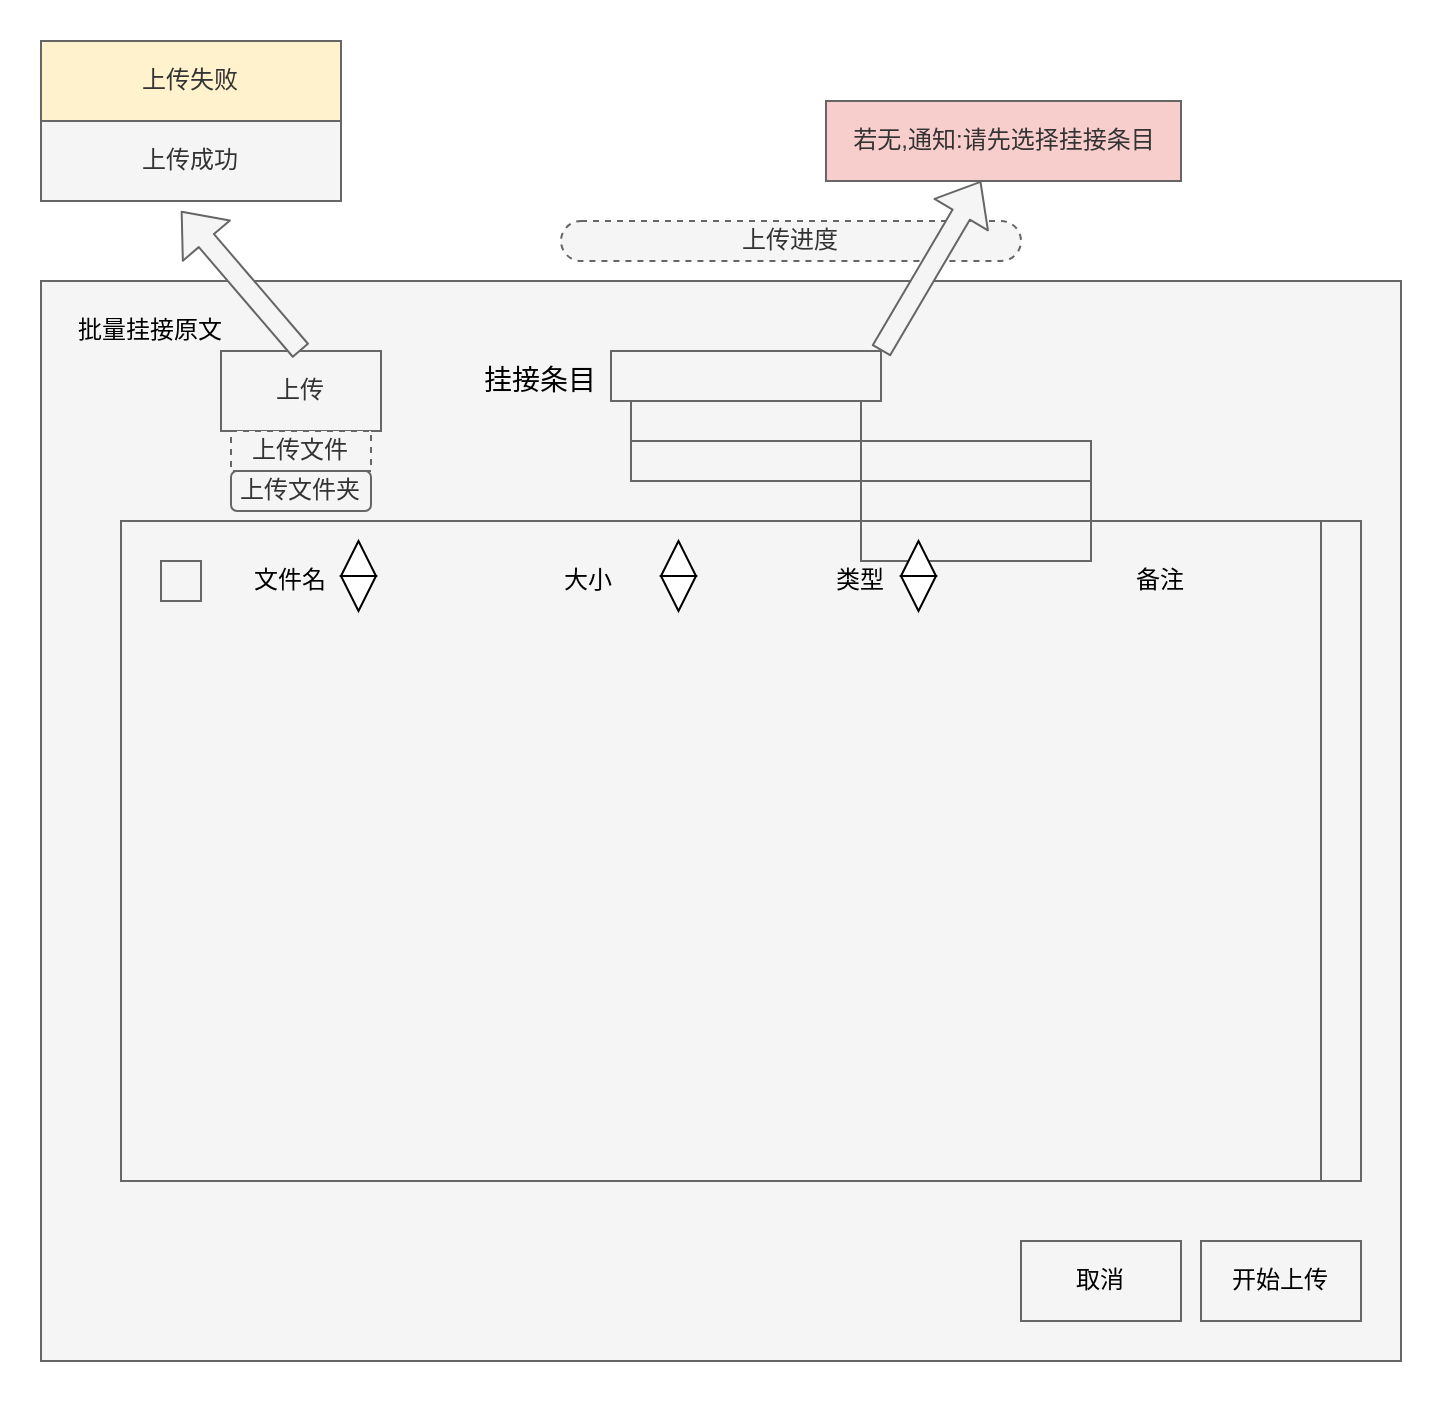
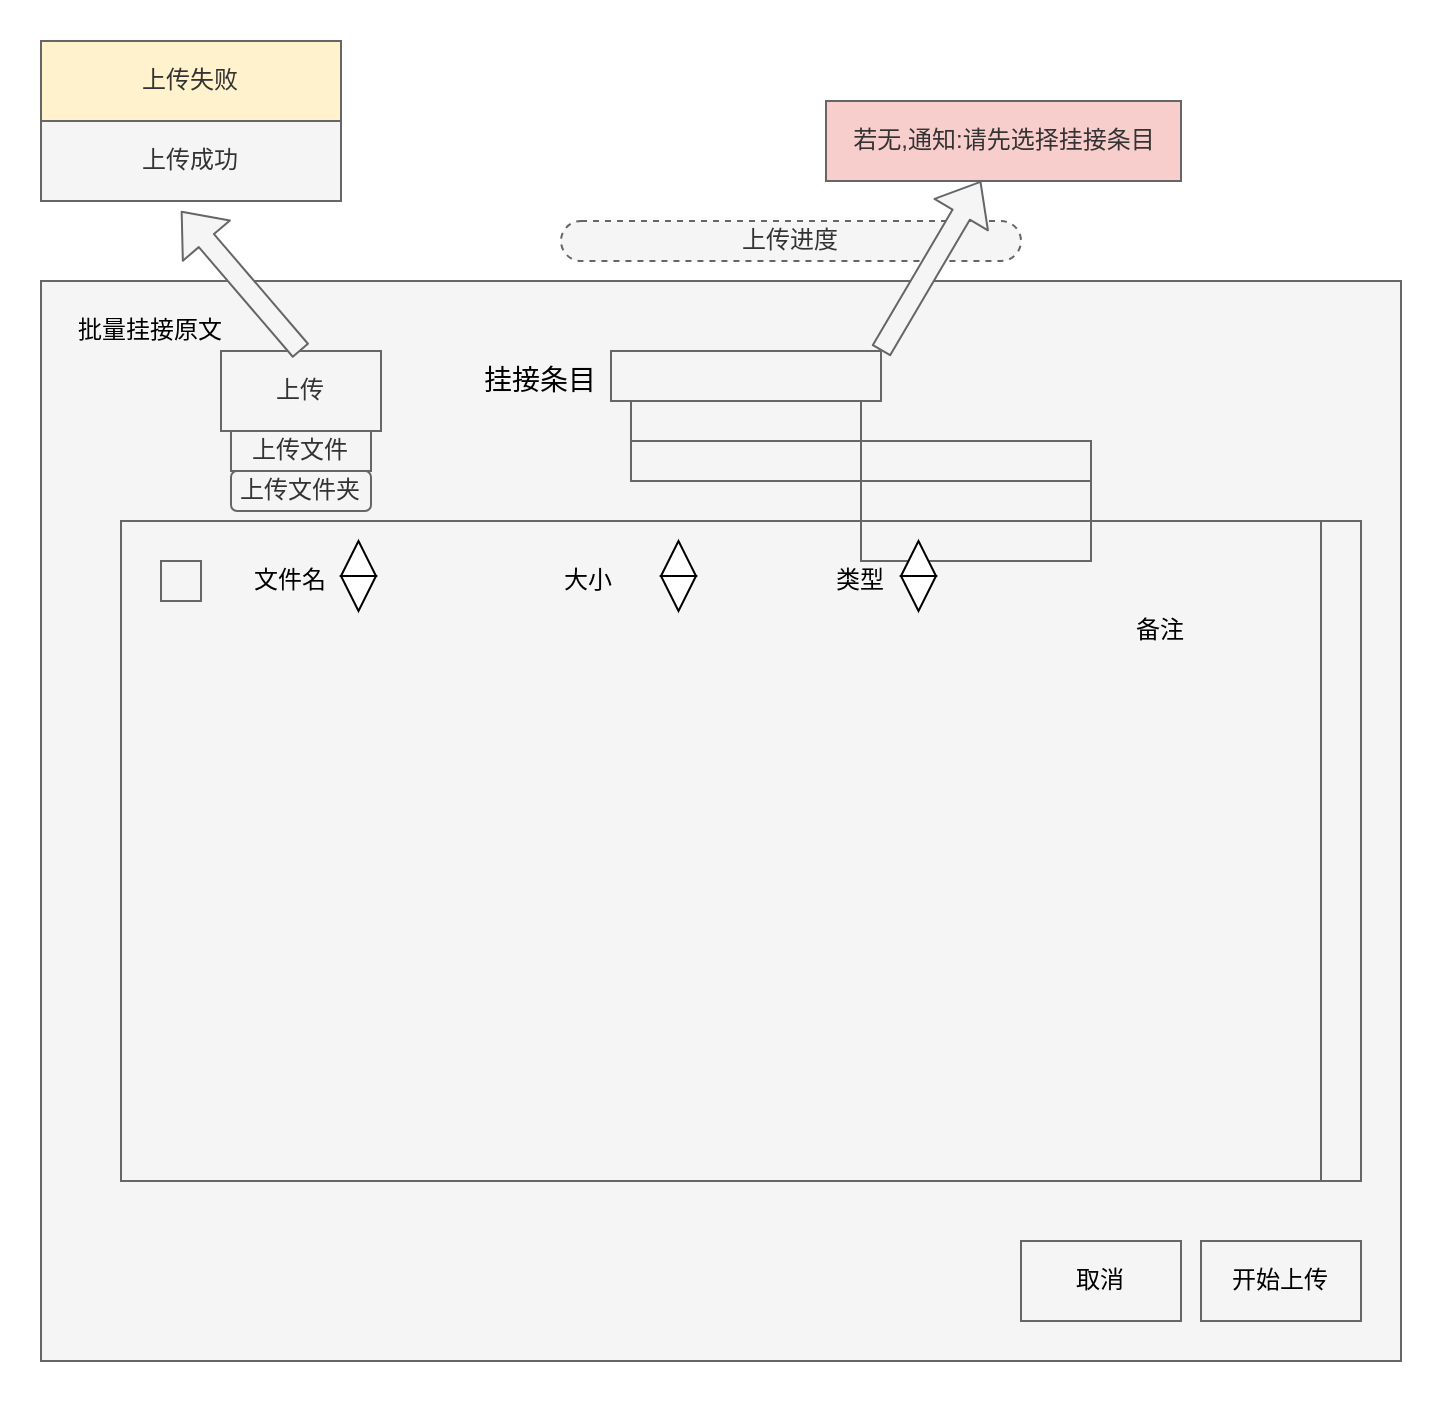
node "上传文件": style dashed -> solid
node "备注": moved (1161, 581) -> (1161, 631)
